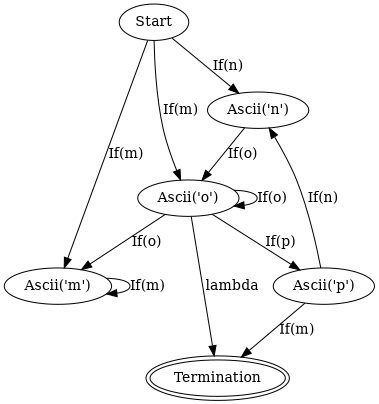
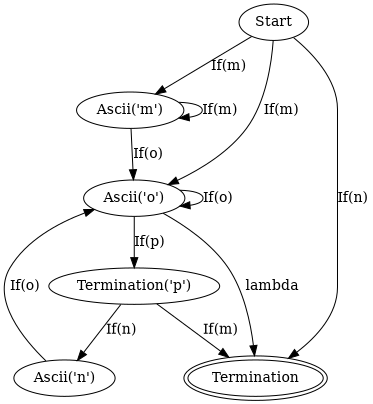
edge "Start" -> "Ascii('n')": now "Start" -> "Termination"
edge "Ascii('o')" -> "Ascii('m')": reversed
node "Ascii('p')": label "Ascii('p')" -> "Termination('p')"
